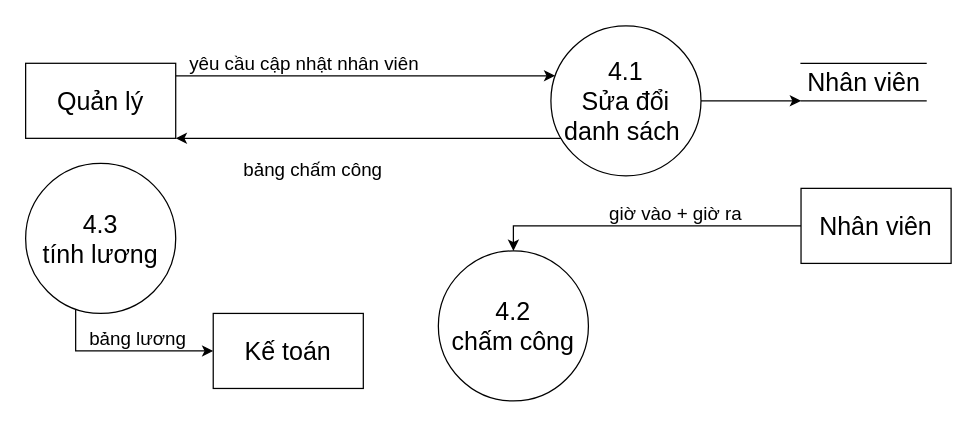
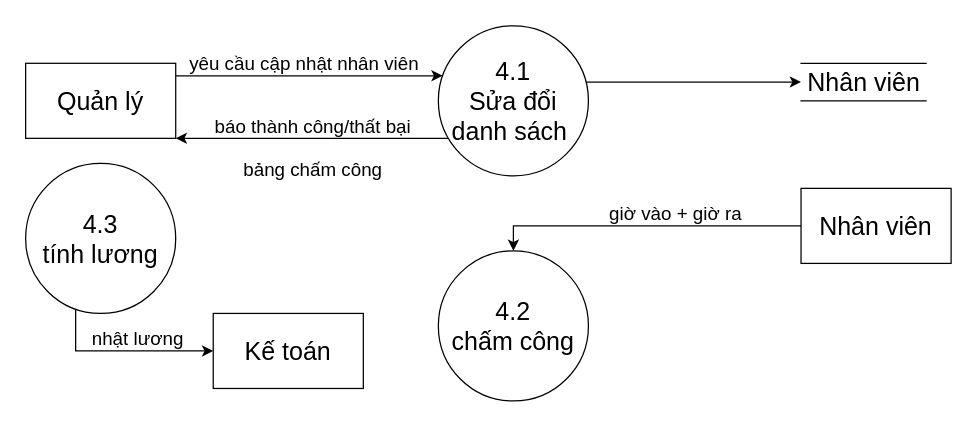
node "4.1 Sửa đổi danh sách": moved (626, 101) -> (513, 101)
node "báo thành công/thất bại": added
node "bảng lương": label "bảng lương" -> "nhật lương"
